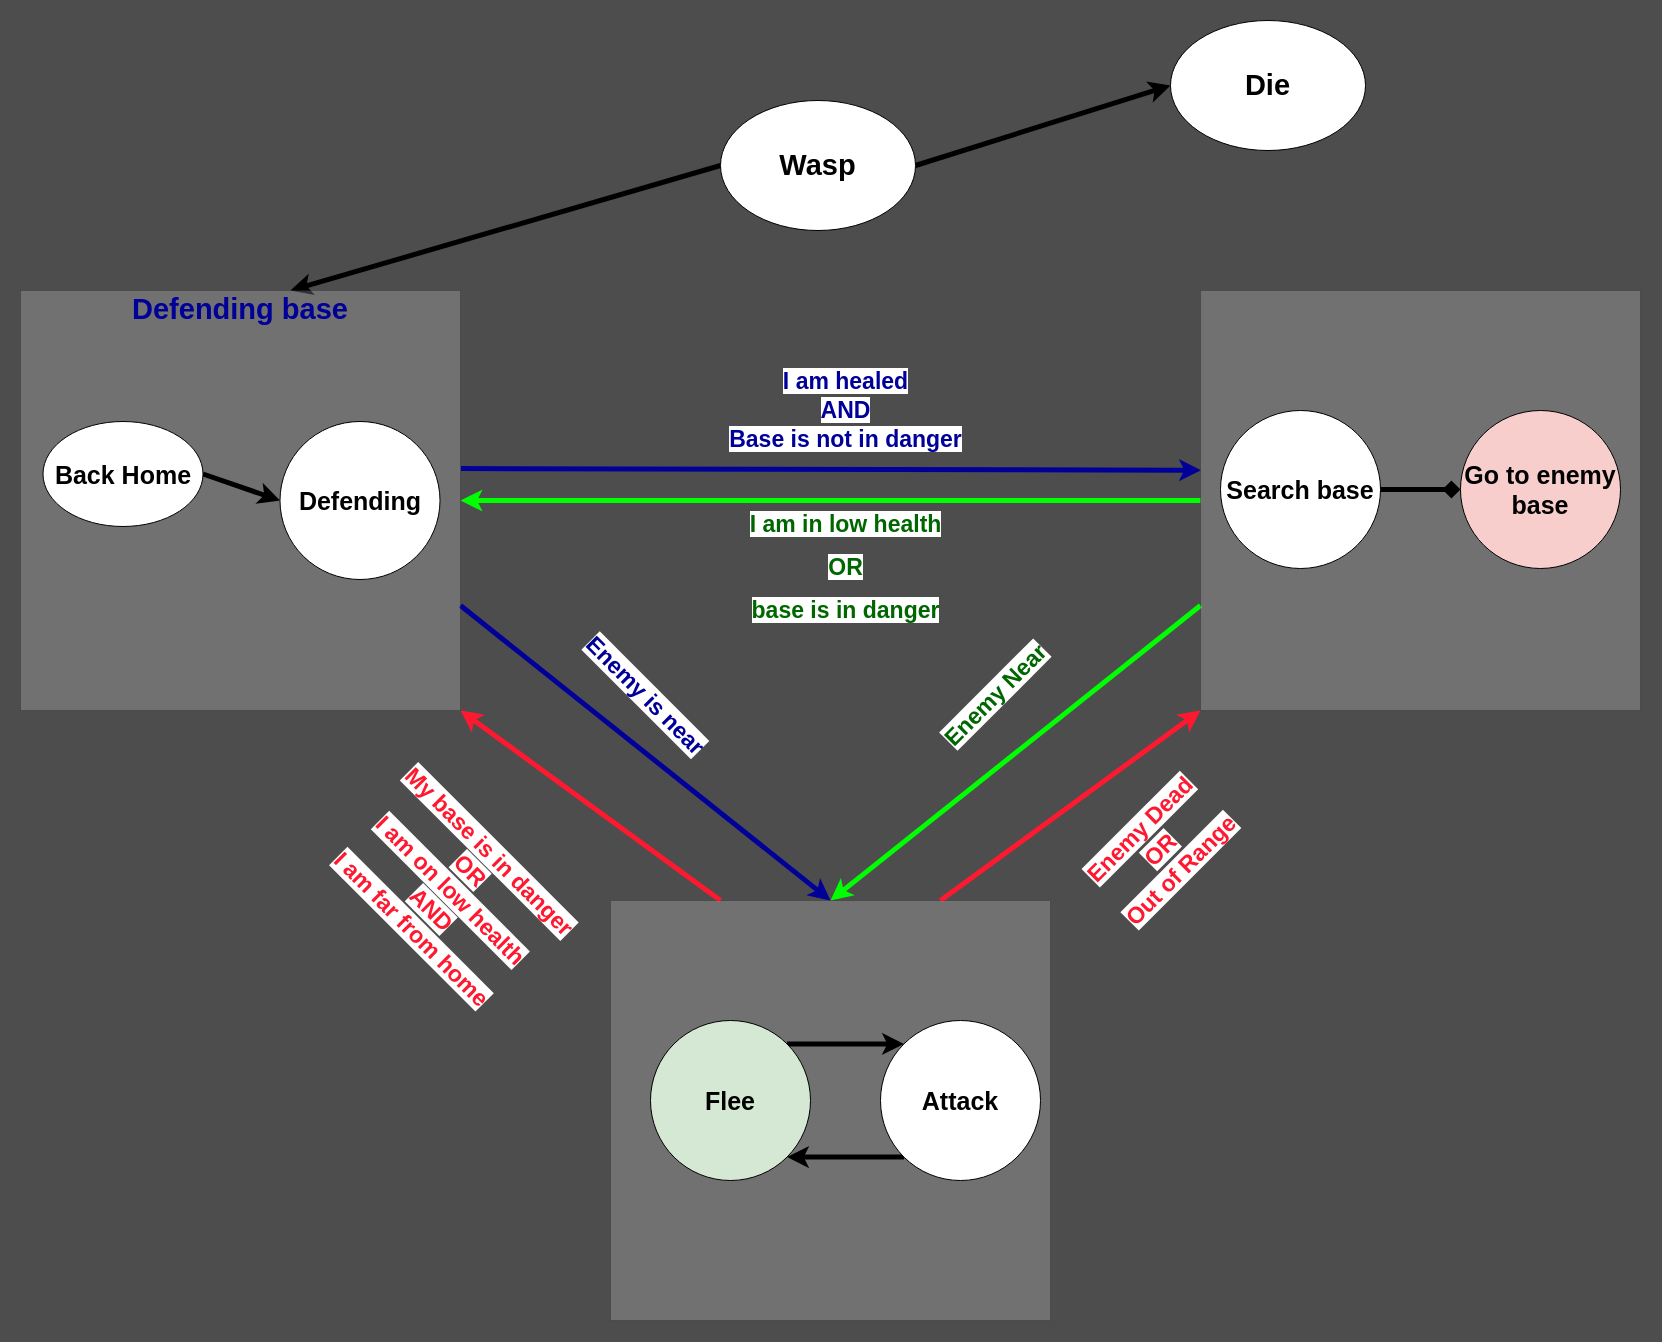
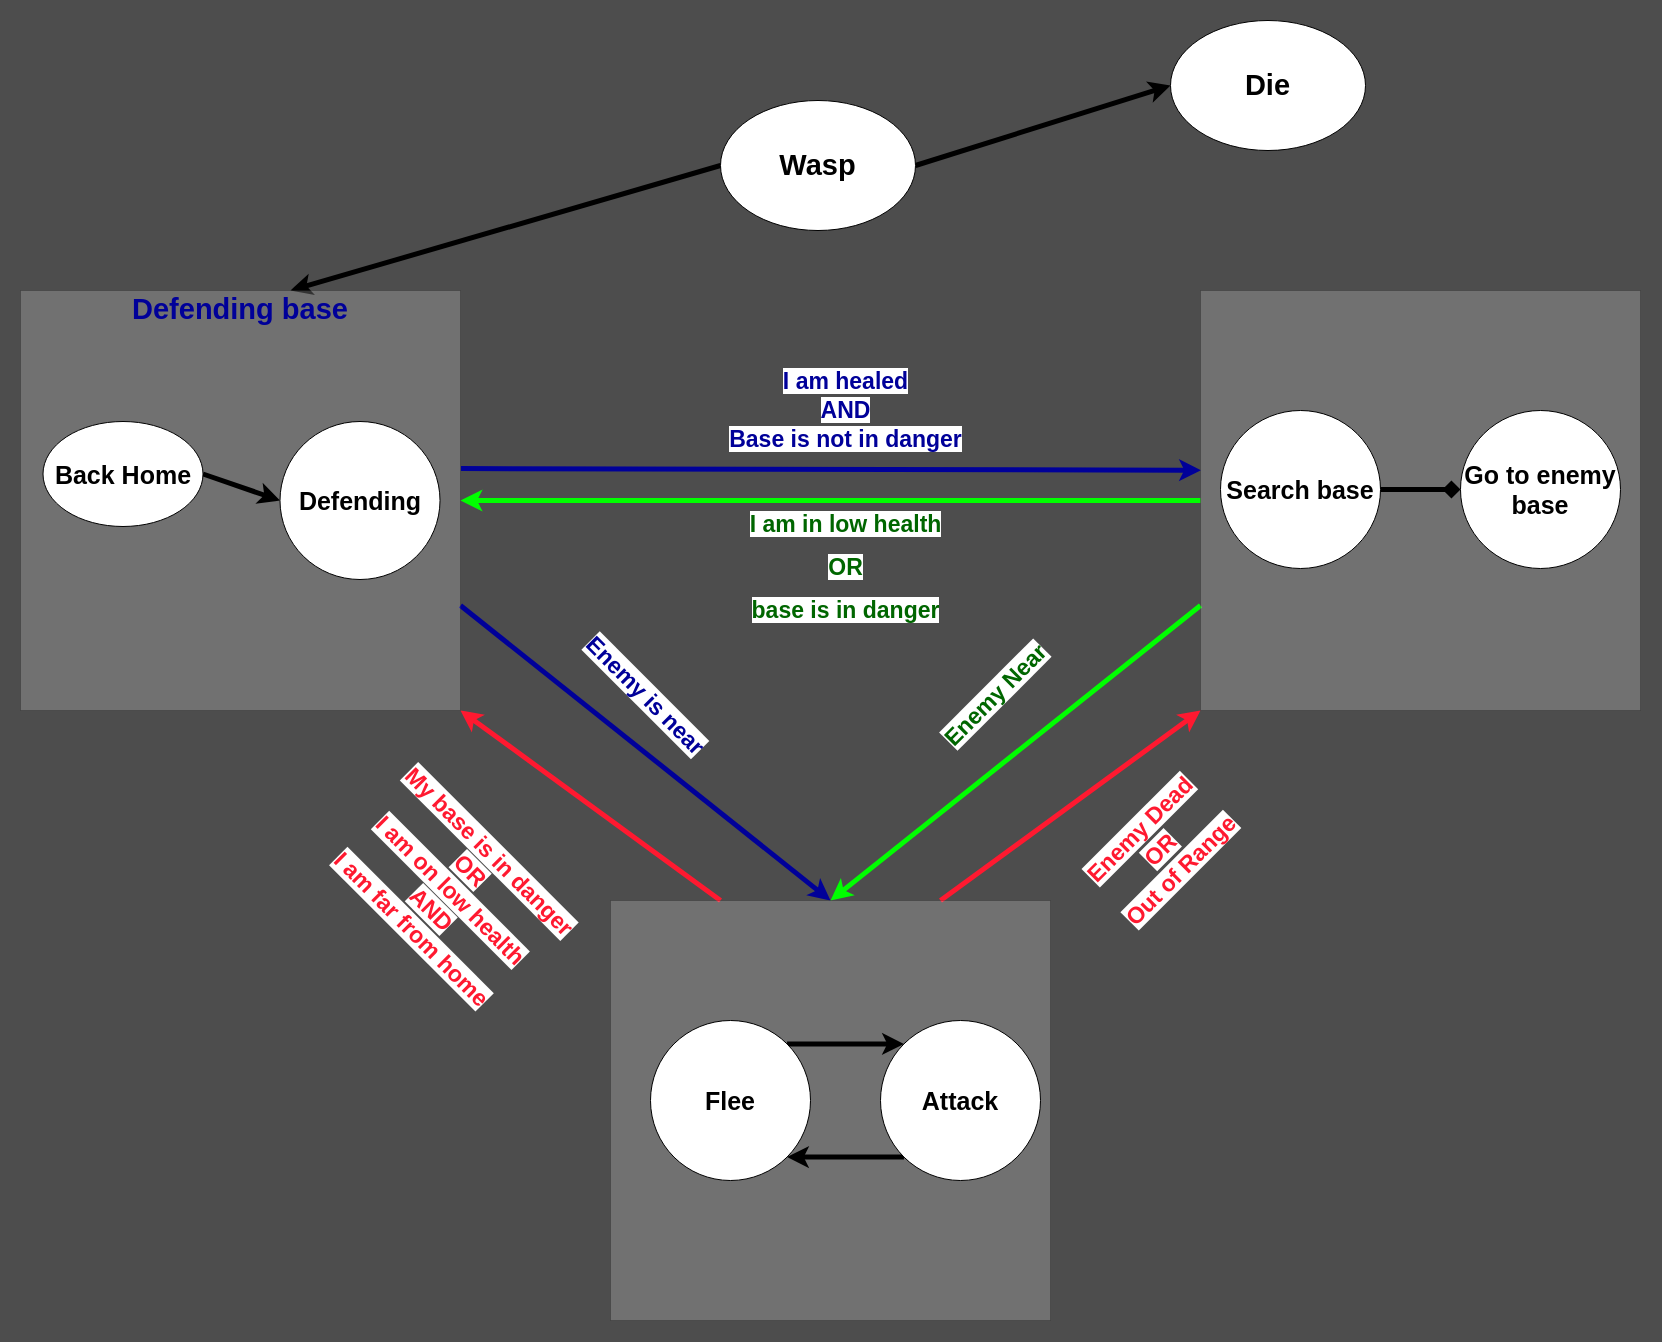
node "Go to enemy base": fillcolor #f8cecc -> #ffffff
node "Flee": fillcolor #d5e8d4 -> #ffffff
